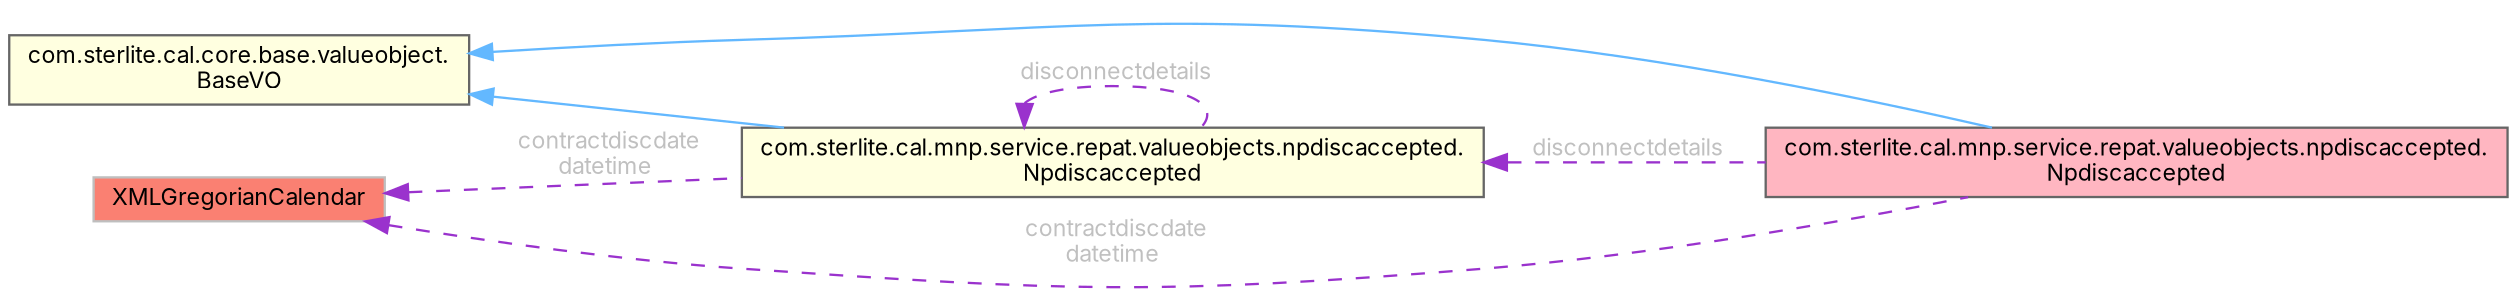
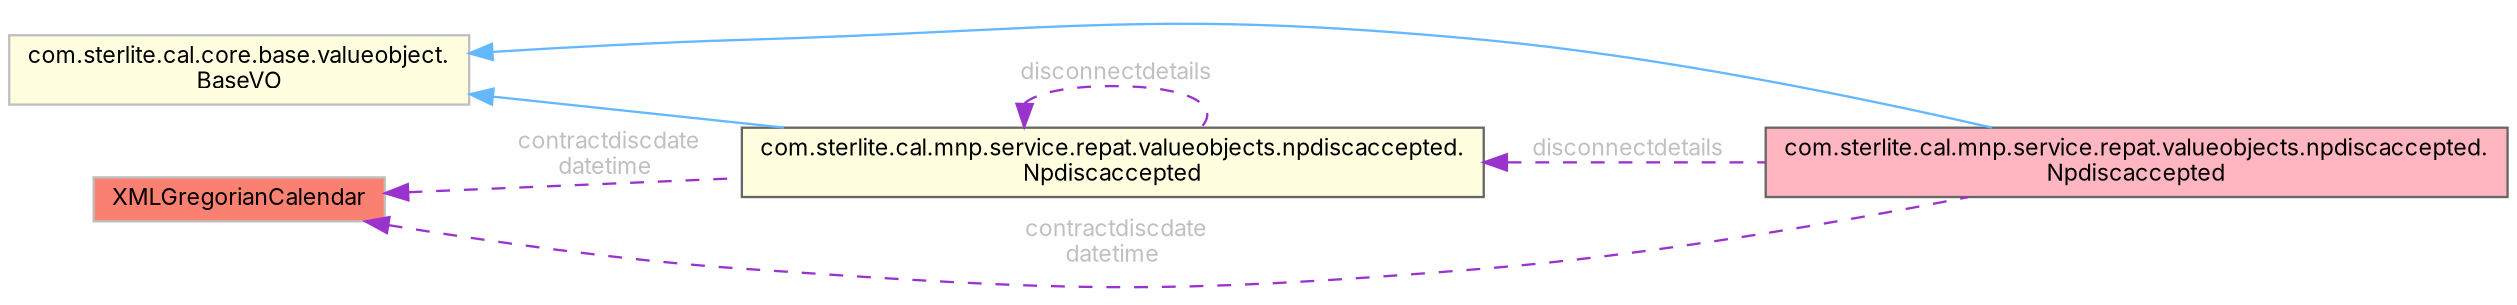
node "com.sterlite.cal.core.base.valueobject. BaseVO": color gray40 -> grey75
